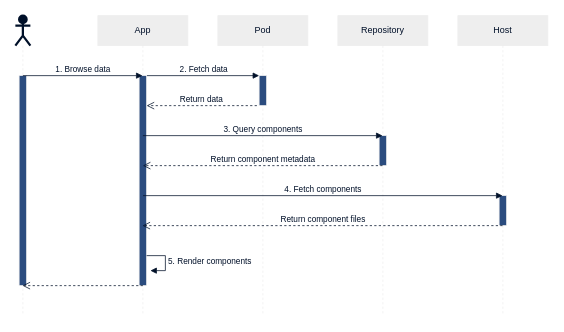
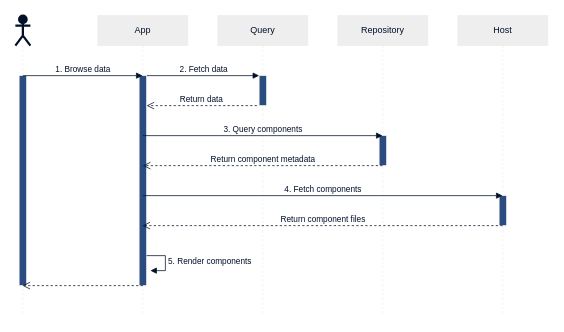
node "Pod": label "Pod" -> "Query"
